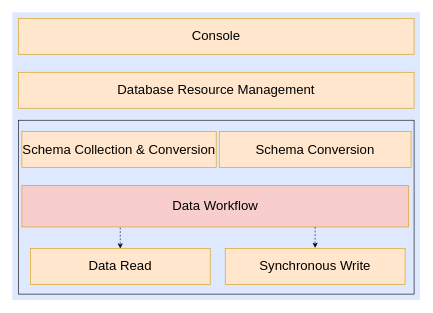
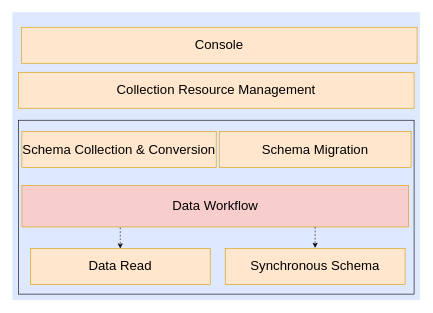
node "Console": moved (216, 36) -> (219, 45)
node "Database Resource Management": label "Database Resource Management" -> "Collection Resource Management"
node "Schema Conversion": label "Schema Conversion" -> "Schema Migration"
node "Synchronous Write": label "Synchronous Write" -> "Synchronous Schema"
